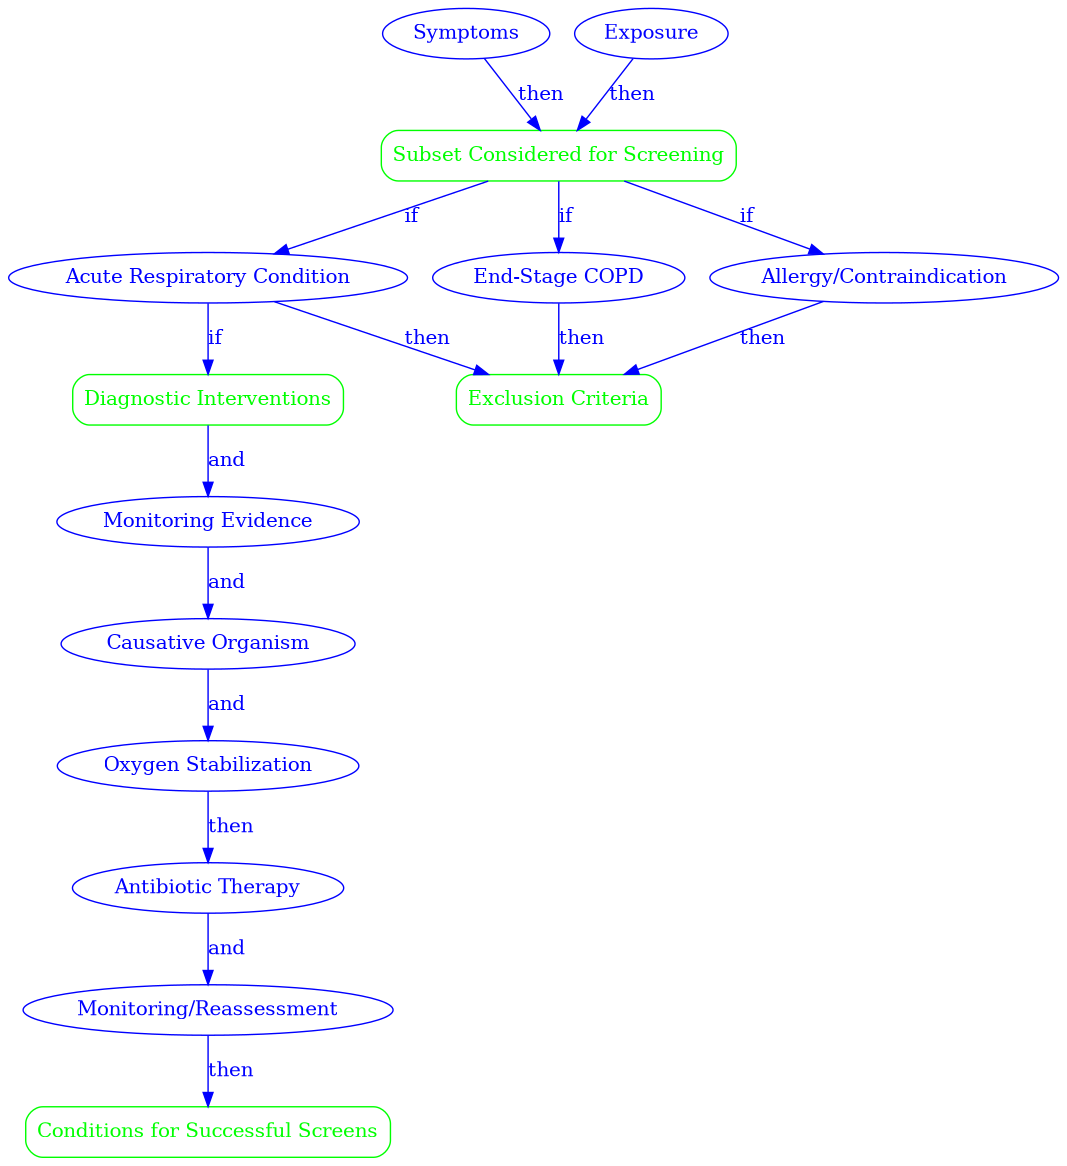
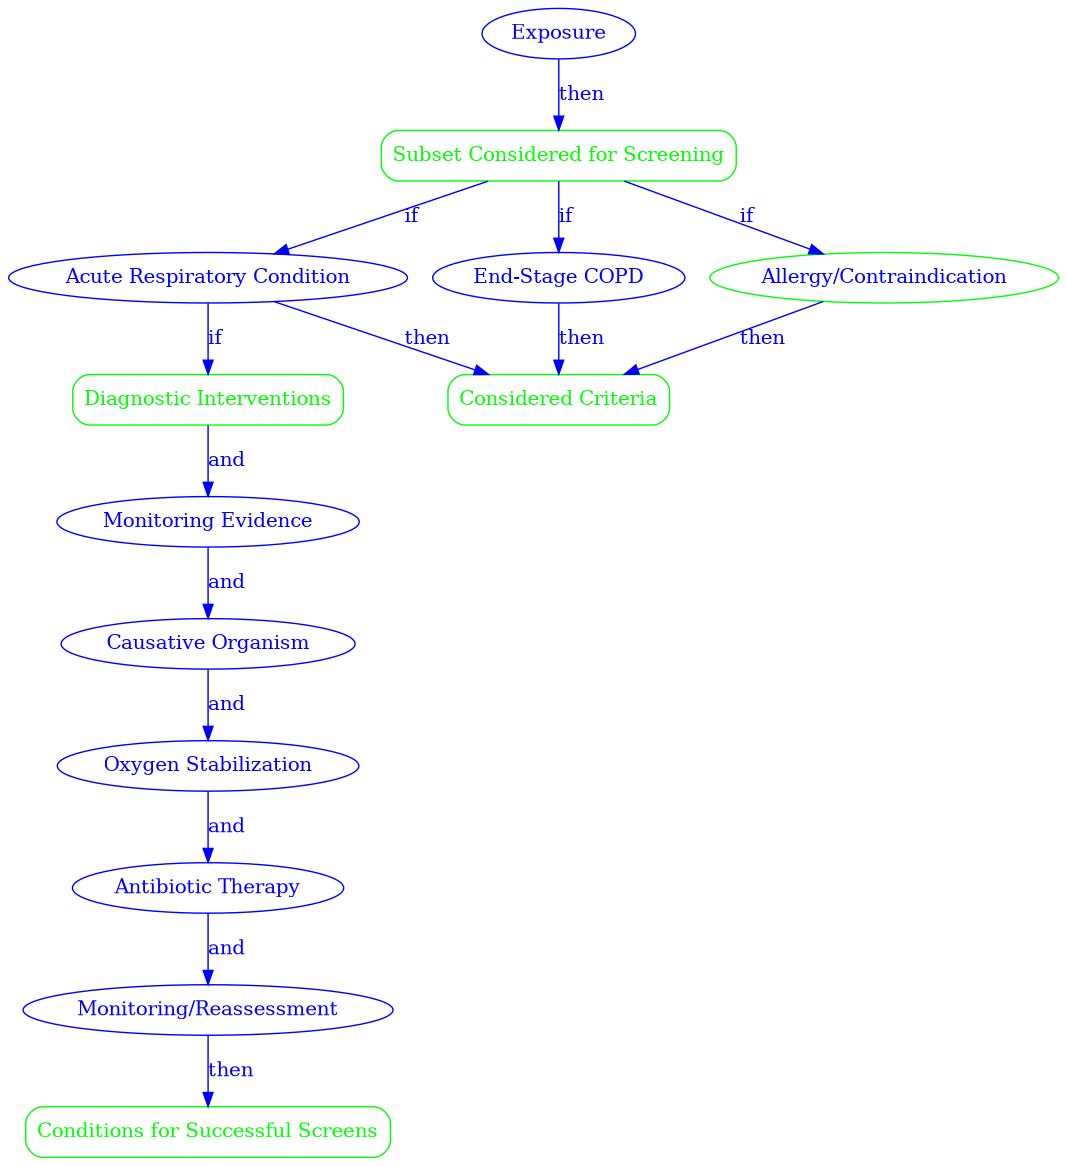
node "Symptoms": removed
node "Allergy/Contraindication": color blue -> green
node "Exclusion Criteria": label "Exclusion Criteria" -> "Considered Criteria"
edge "Oxygen Stabilization" -> "Antibiotic Therapy": label "then" -> "and"
